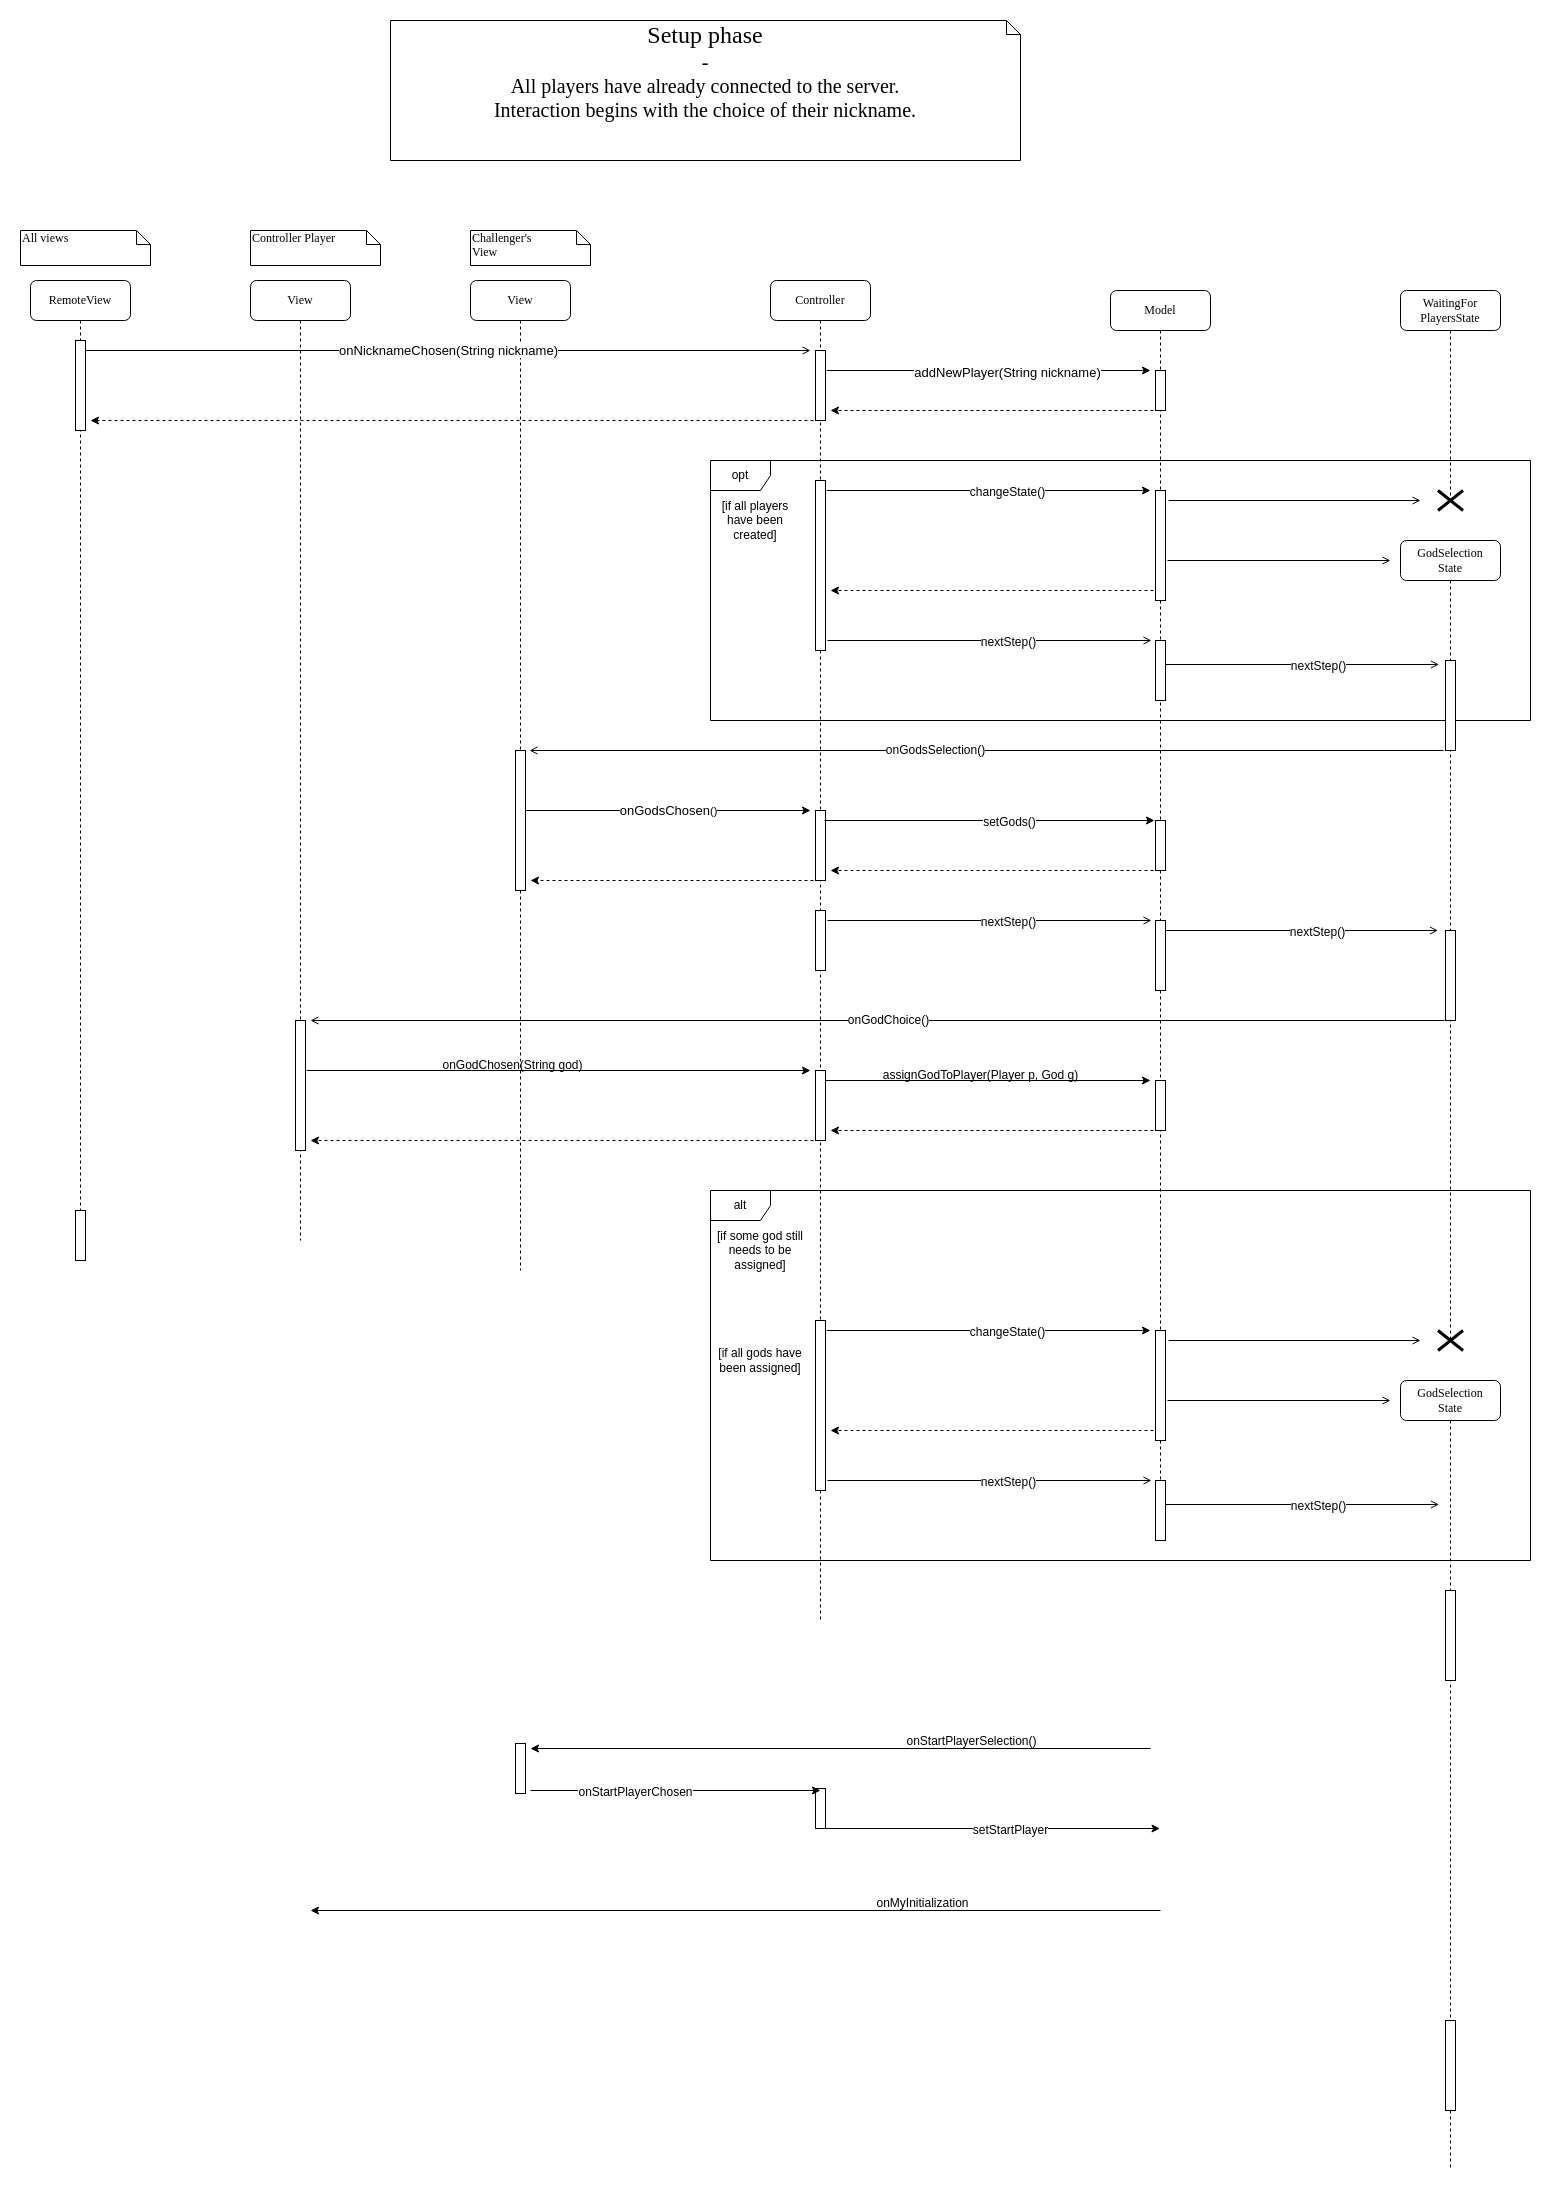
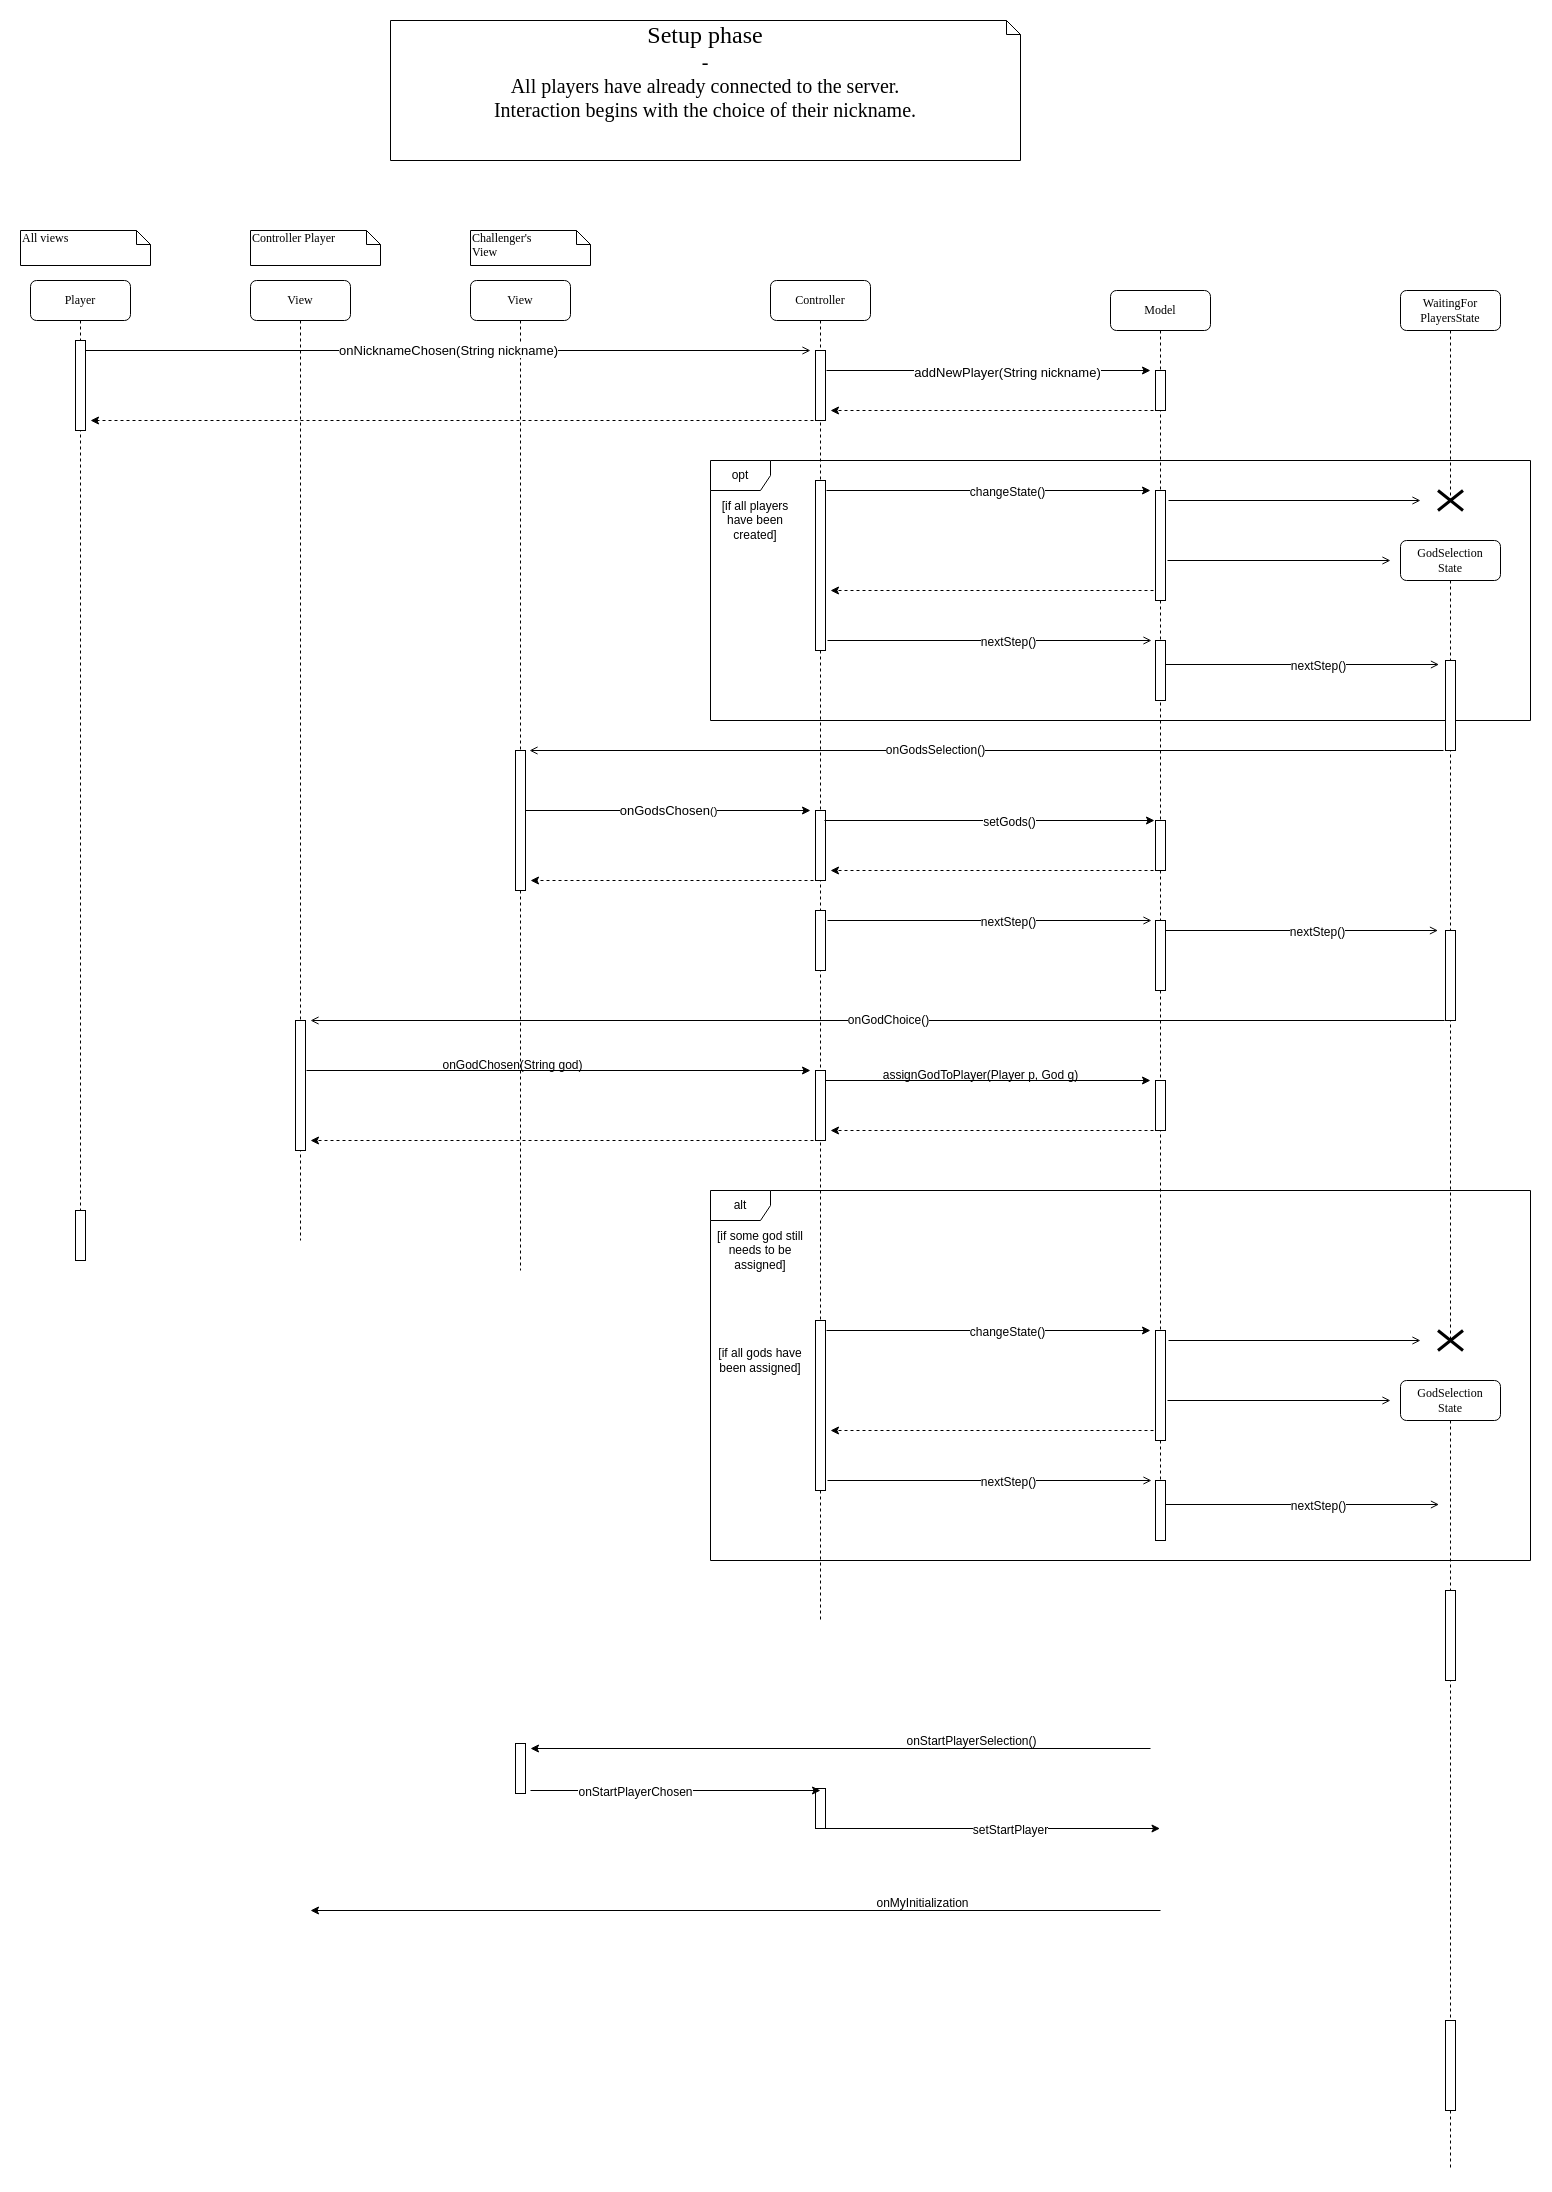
node "RemoteView": label "RemoteView" -> "Player"
